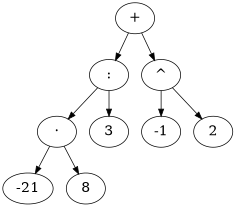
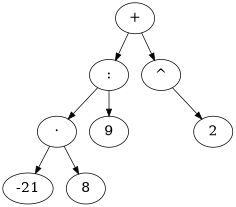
node "3": label "3" -> "9"
node "-1": removed
